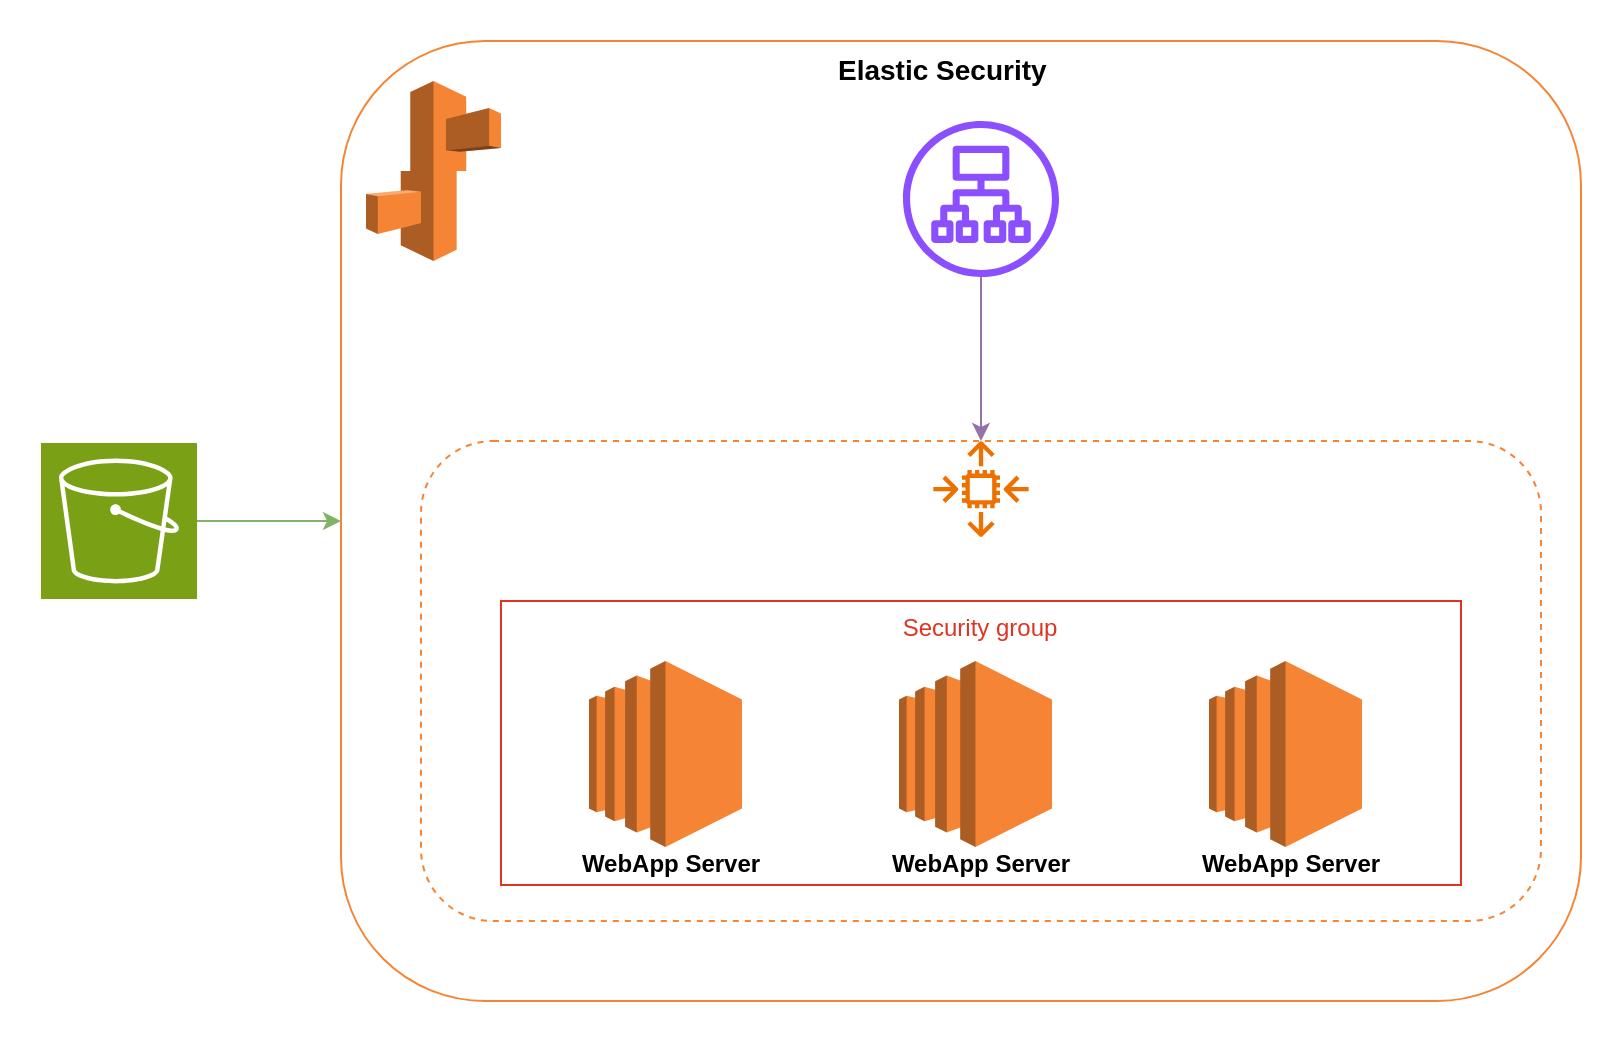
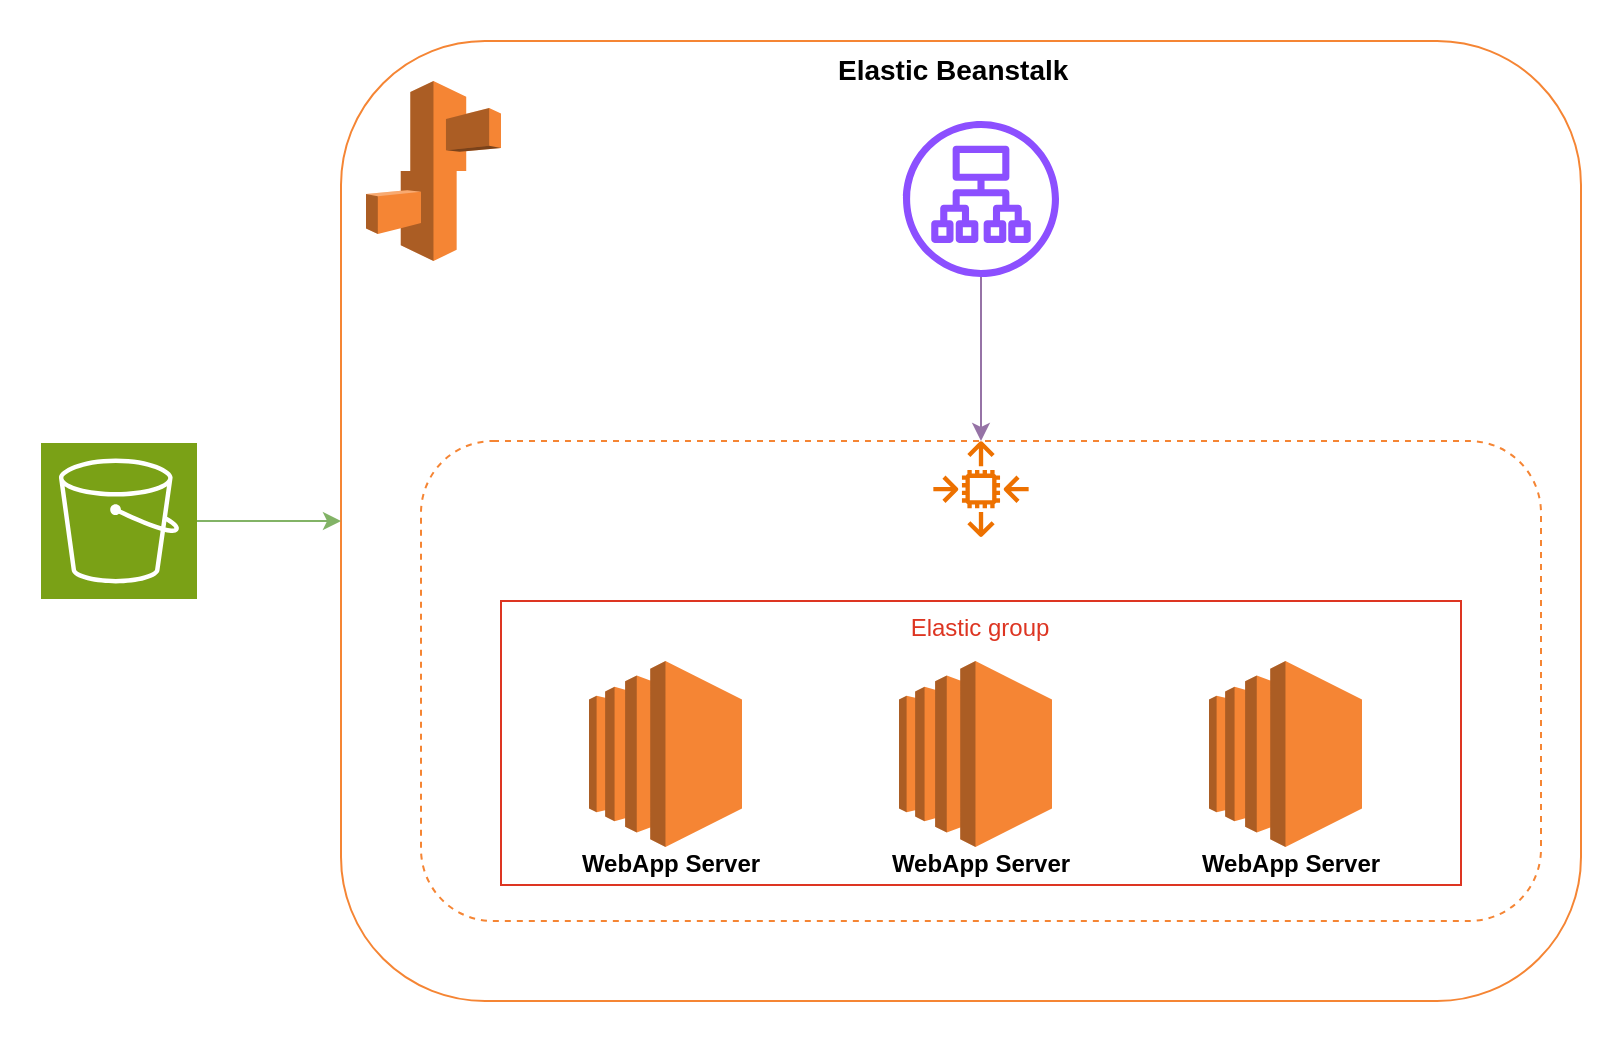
node "Elastic Security": label "Elastic Security" -> "Elastic Beanstalk"
node "Security group": label "Security group" -> "Elastic group"
